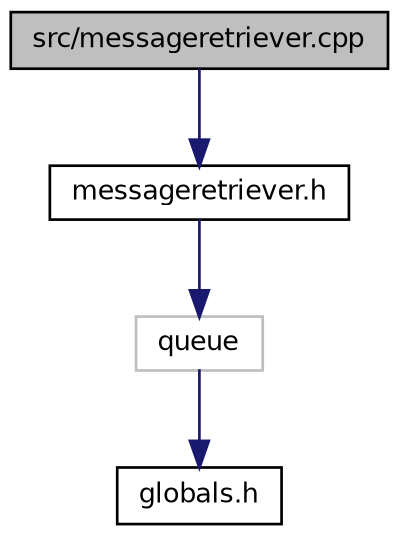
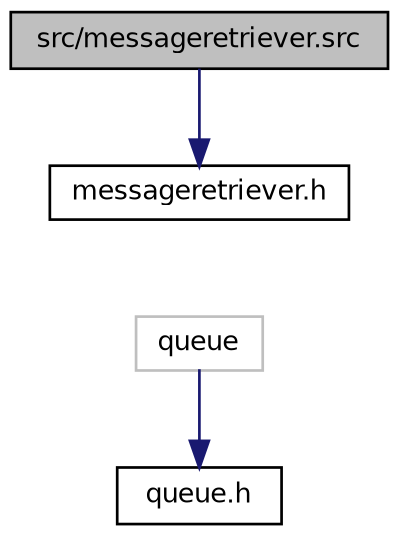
node "src/messageretriever.cpp": label "src/messageretriever.cpp" -> "src/messageretriever.src"
edge "messageretriever.h" -> "queue": removed
node "globals.h": label "globals.h" -> "queue.h"
